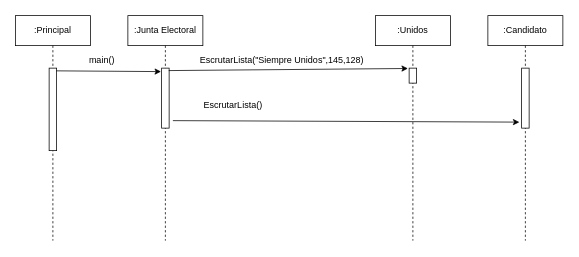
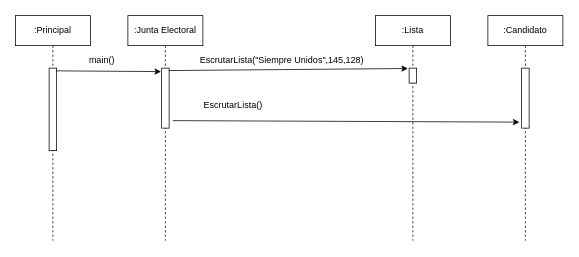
node ":Unidos": label ":Unidos" -> ":Lista"
